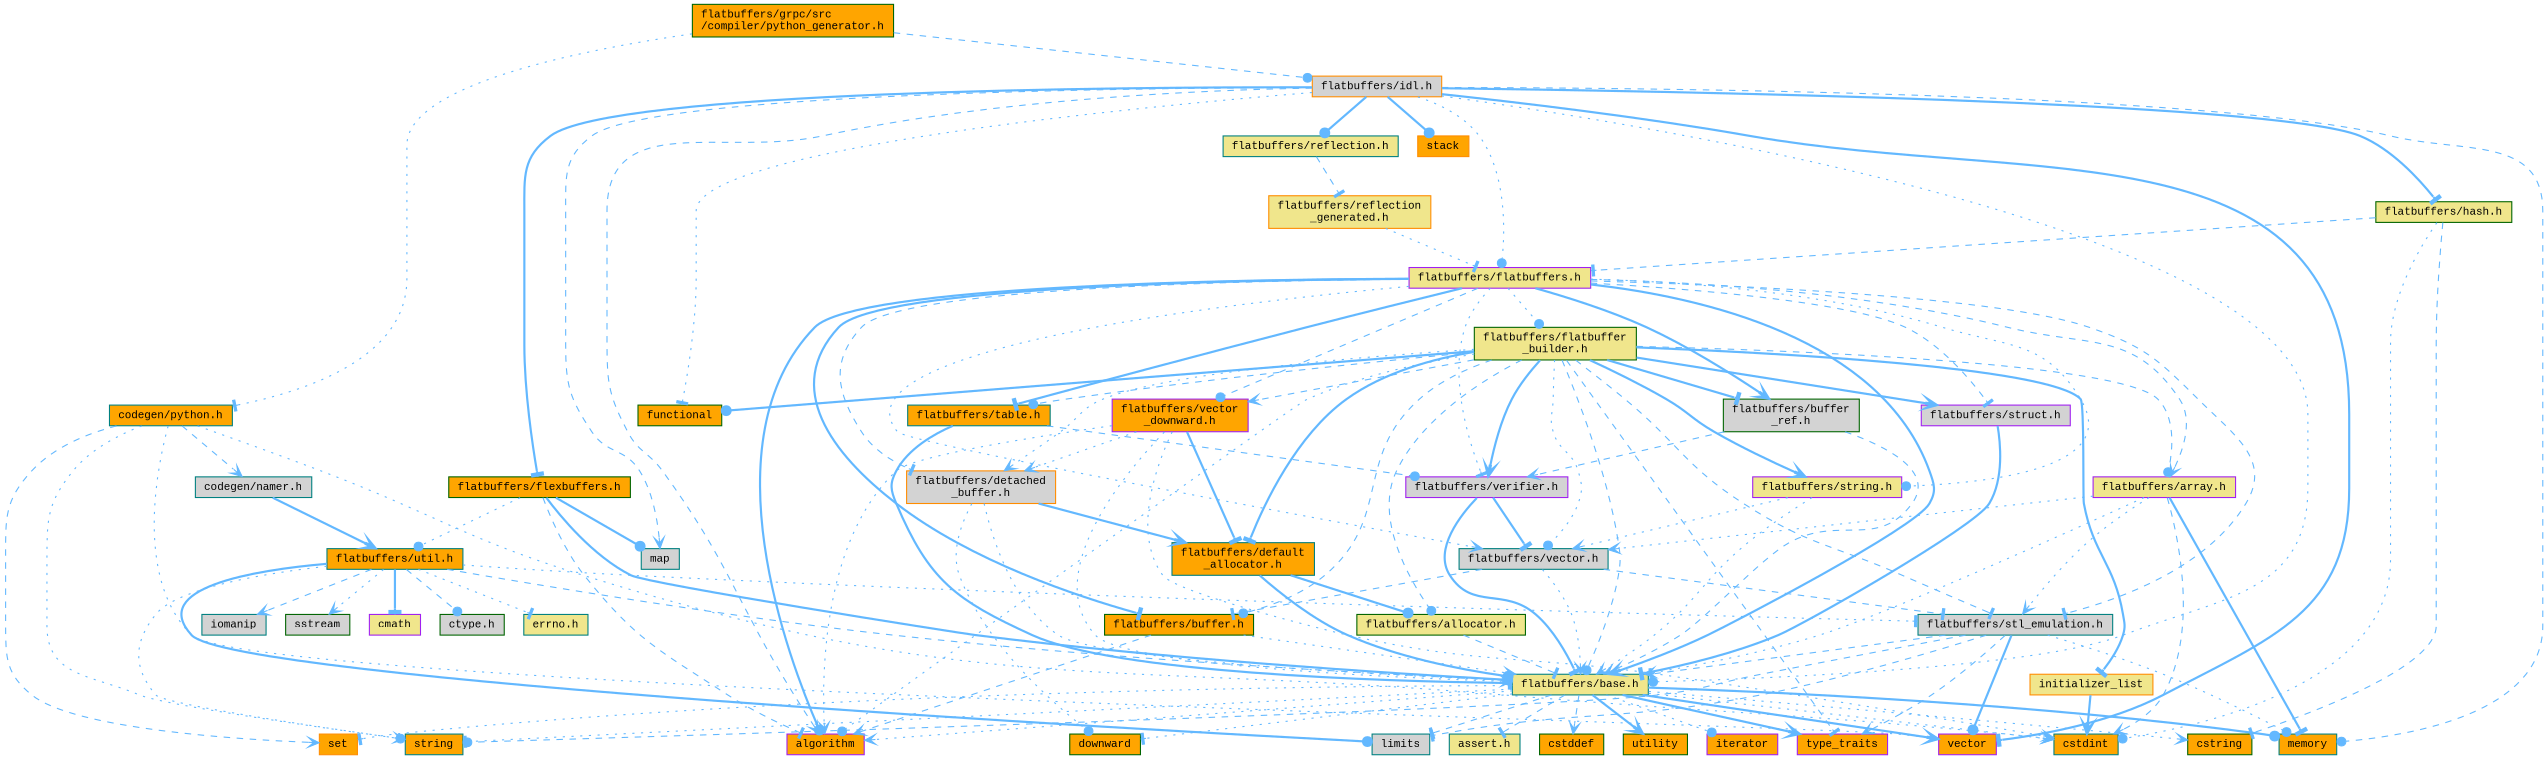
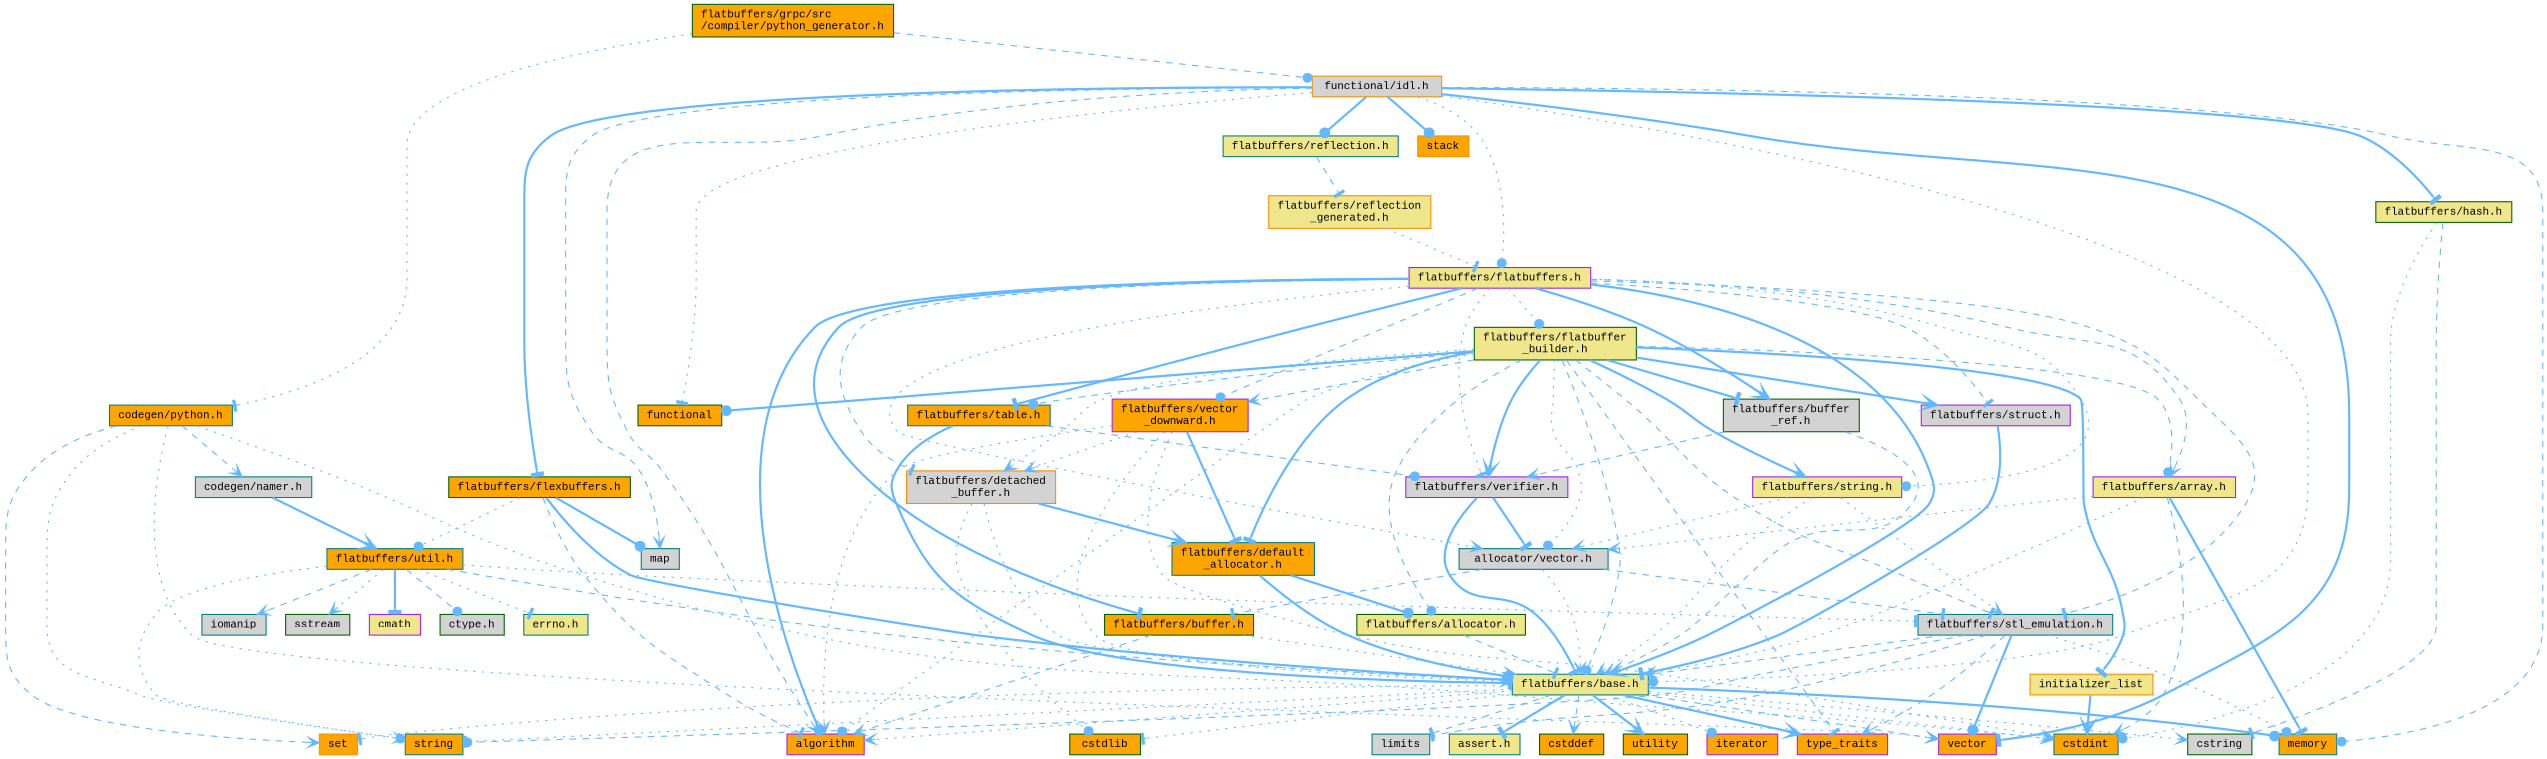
node "flatbuffers/idl.h": label "flatbuffers/idl.h" -> "functional/idl.h"
edge "flatbuffers/hash.h" -> "flatbuffers/flatbuffers.h": removed
edge "flatbuffers/flatbuffer _builder.h" -> "flatbuffers/buffer.h": removed
edge "flatbuffers/array.h" -> "flatbuffers/stl_emulation.h": now "flatbuffers/string.h" -> "flatbuffers/stl_emulation.h"
node "flatbuffers/vector.h": label "flatbuffers/vector.h" -> "allocator/vector.h"
edge "flatbuffers/util.h" -> "limits": removed
edge "flatbuffers/base.h" -> "assert.h": style dashed -> bold
edge "flatbuffers/base.h" -> "vector": style bold -> dashed
node "downward": label "downward" -> "cstdlib"
node "cstring": fillcolor orange -> lightgrey
